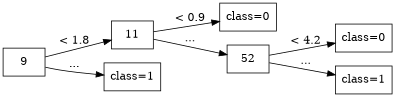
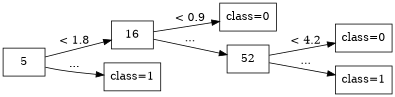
node "11": label "11" -> "16"
node "9": label "9" -> "5"
